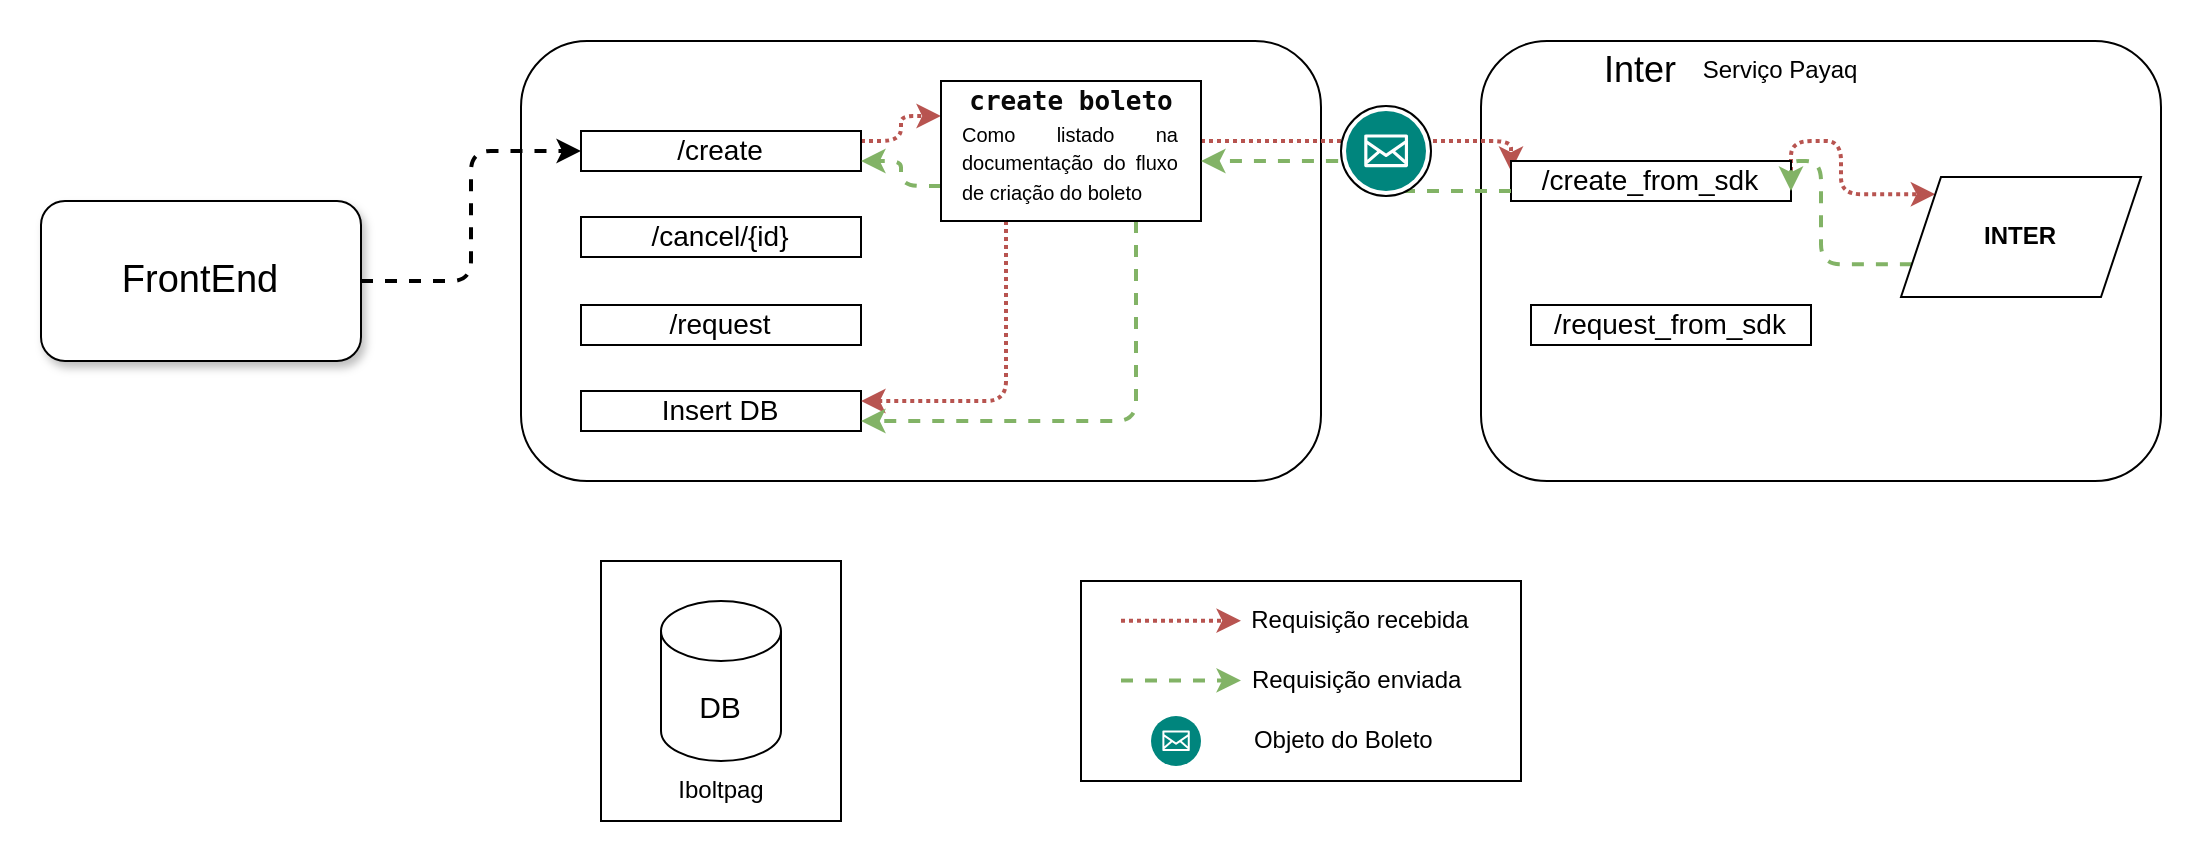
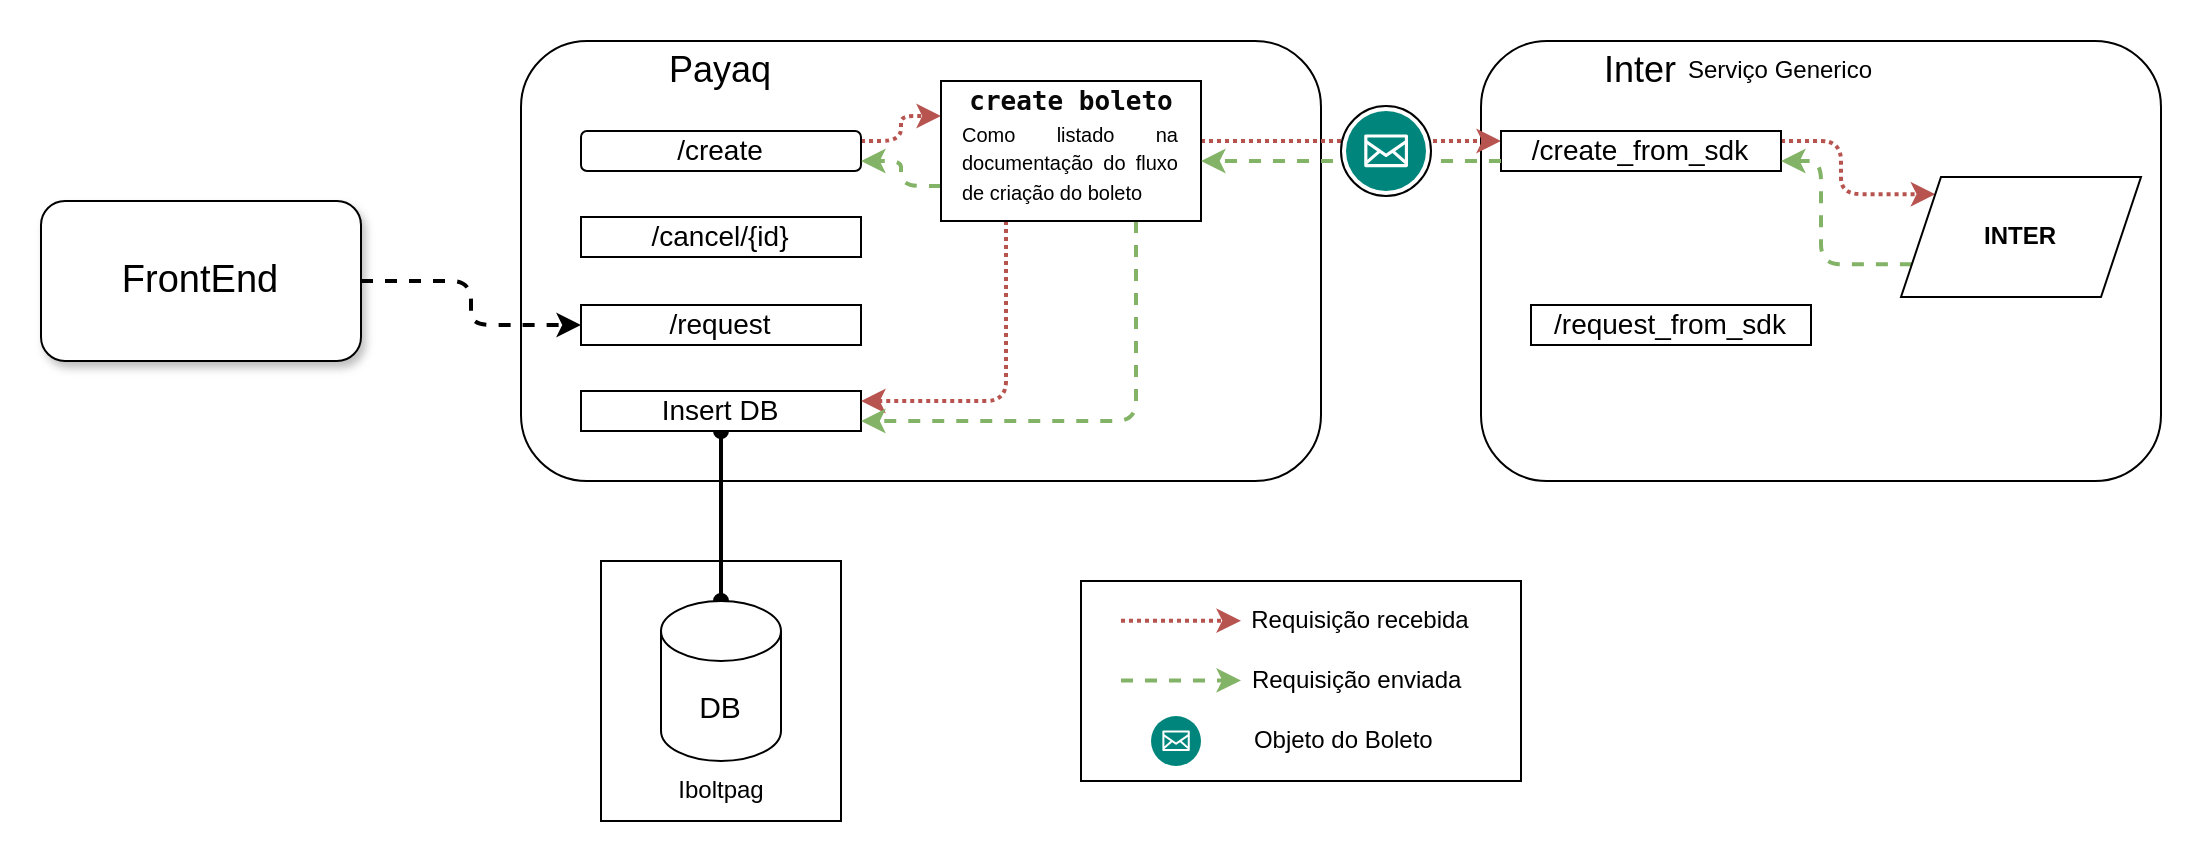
node "Payaq": added
node "Serviço Payaq": label "Serviço Payaq" -> "Serviço Generico"
node "/create": shape rectangle -> rounded rectangle
edge "FrontEnd" -> "/create": removed
node "/create_from_sdk": moved (1651, 181) -> (1641, 151)
edge "FrontEnd" -> "/request": added
edge "Insert DB" -- "DB": added
